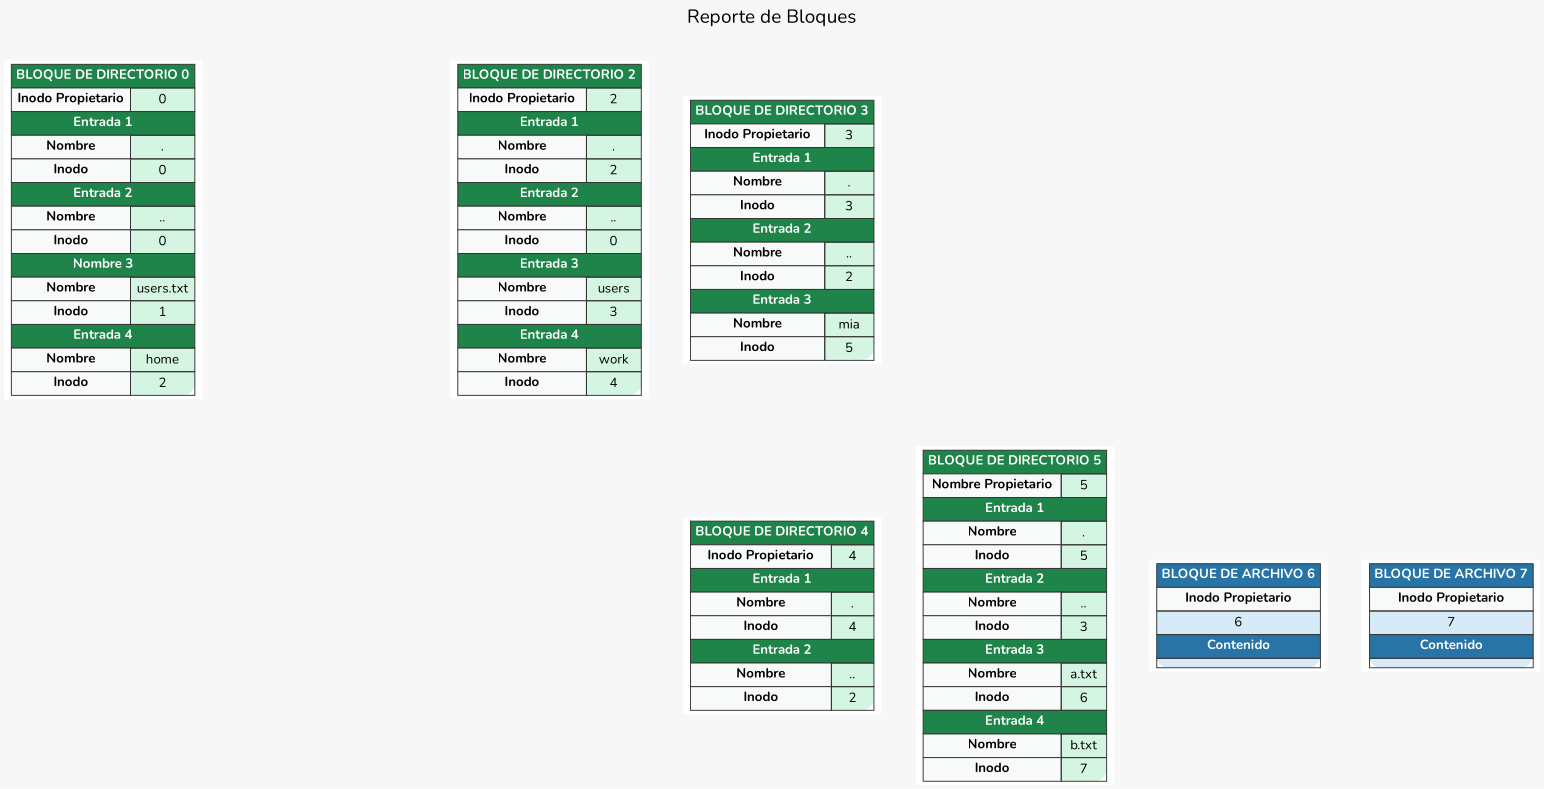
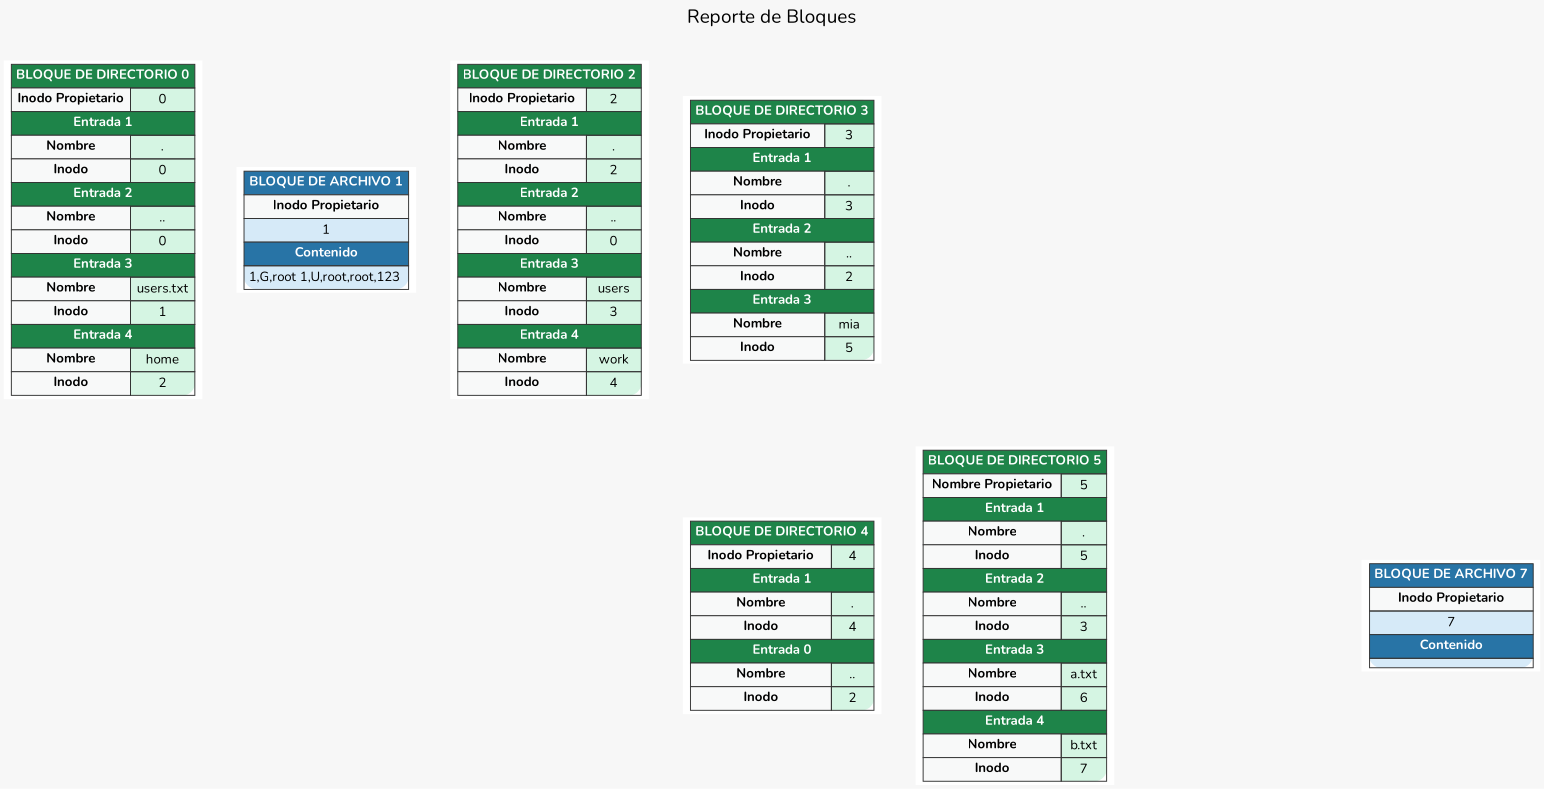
node "BLOQUE DE ARCHIVO 1": added
node "BLOQUE DE DIRECTORIO 0": text "Nombre 3" -> "Entrada 3"
node "BLOQUE DE ARCHIVO 6": removed
node "BLOQUE DE DIRECTORIO 4": text "Entrada 2" -> "Entrada 0"
